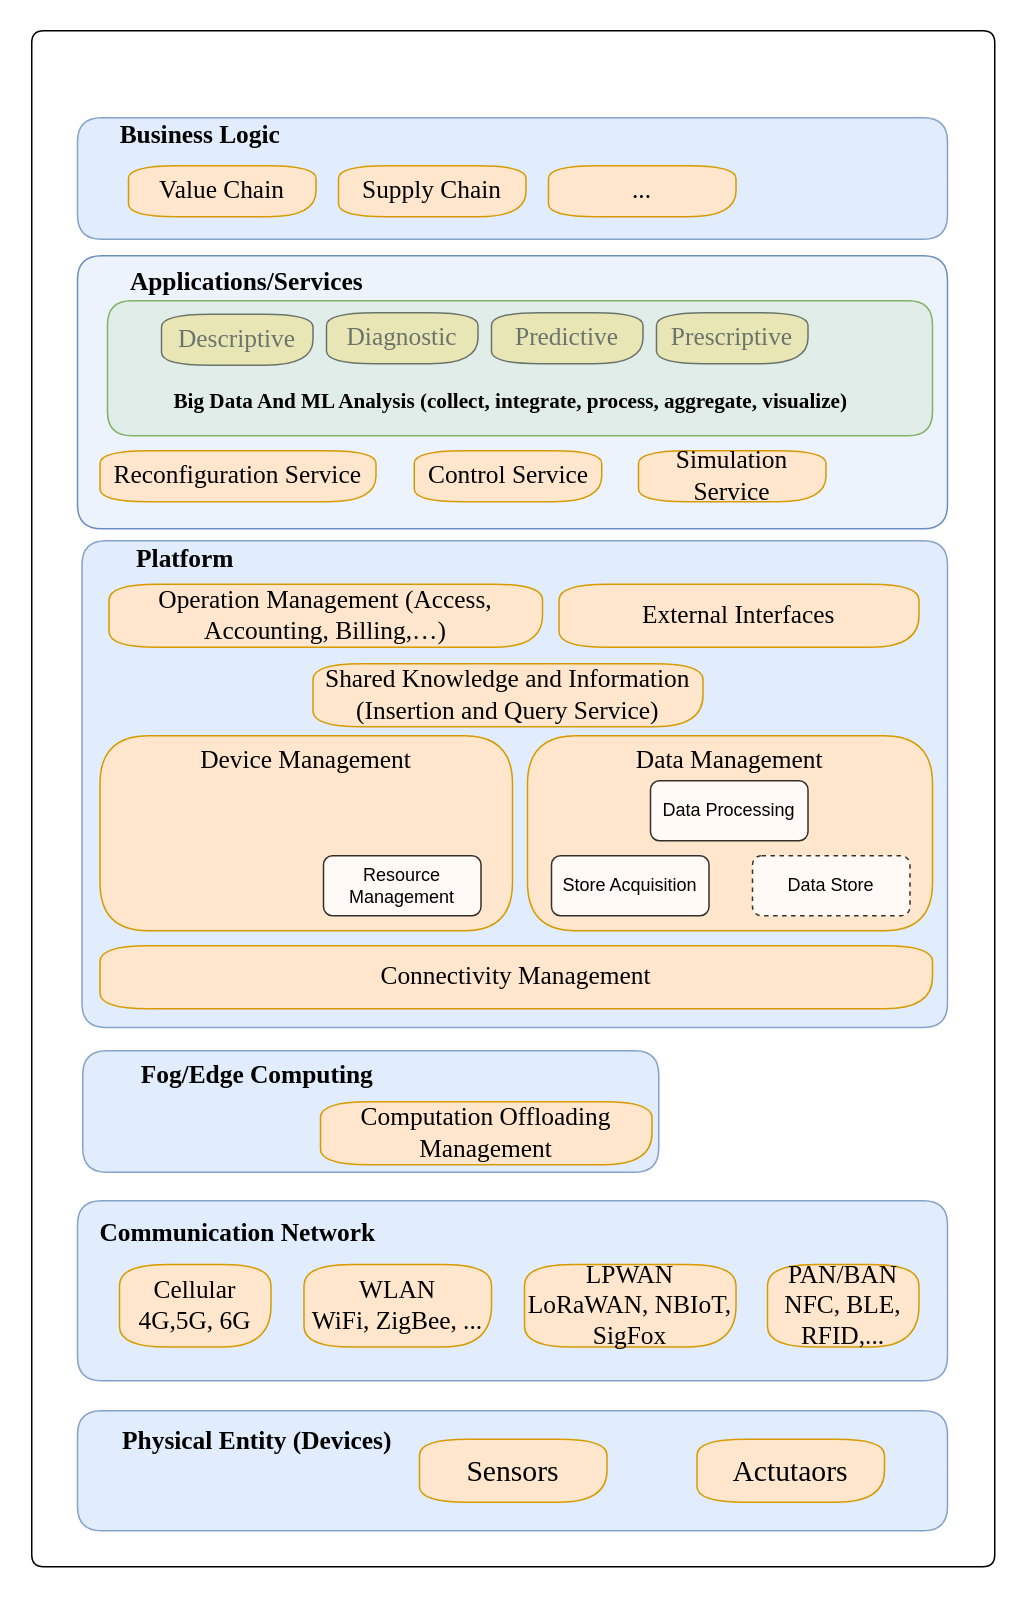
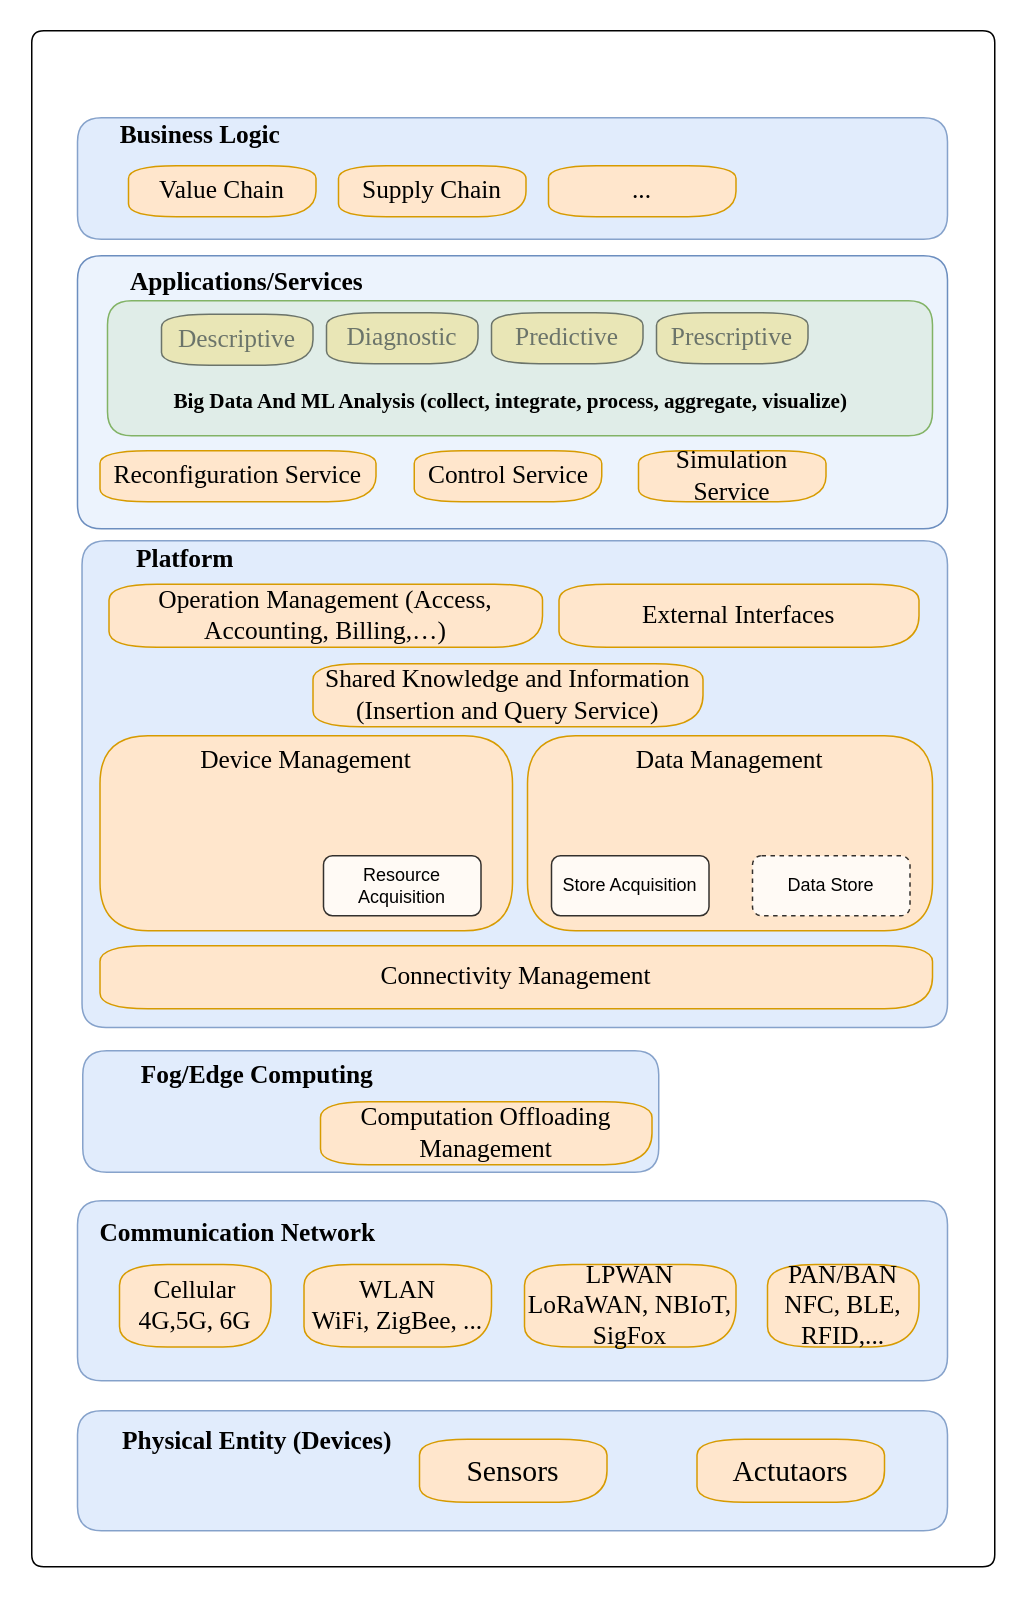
node "Data Processing": removed
node "Resource Management": label "Resource Management" -> "Resource Acquisition"
